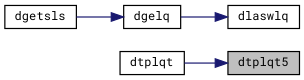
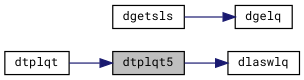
edge "dgelq" -> "dlaswlq": now "dtplqt5" -> "dlaswlq"
